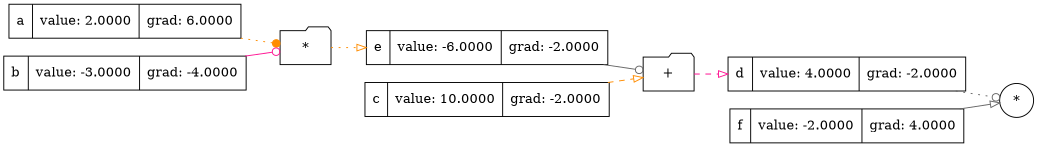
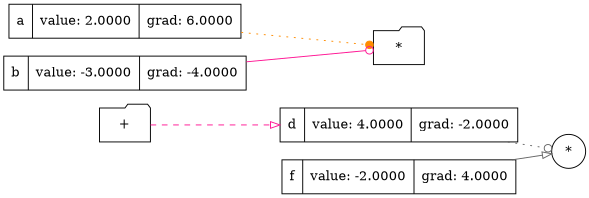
node "e": removed
node "c": removed
